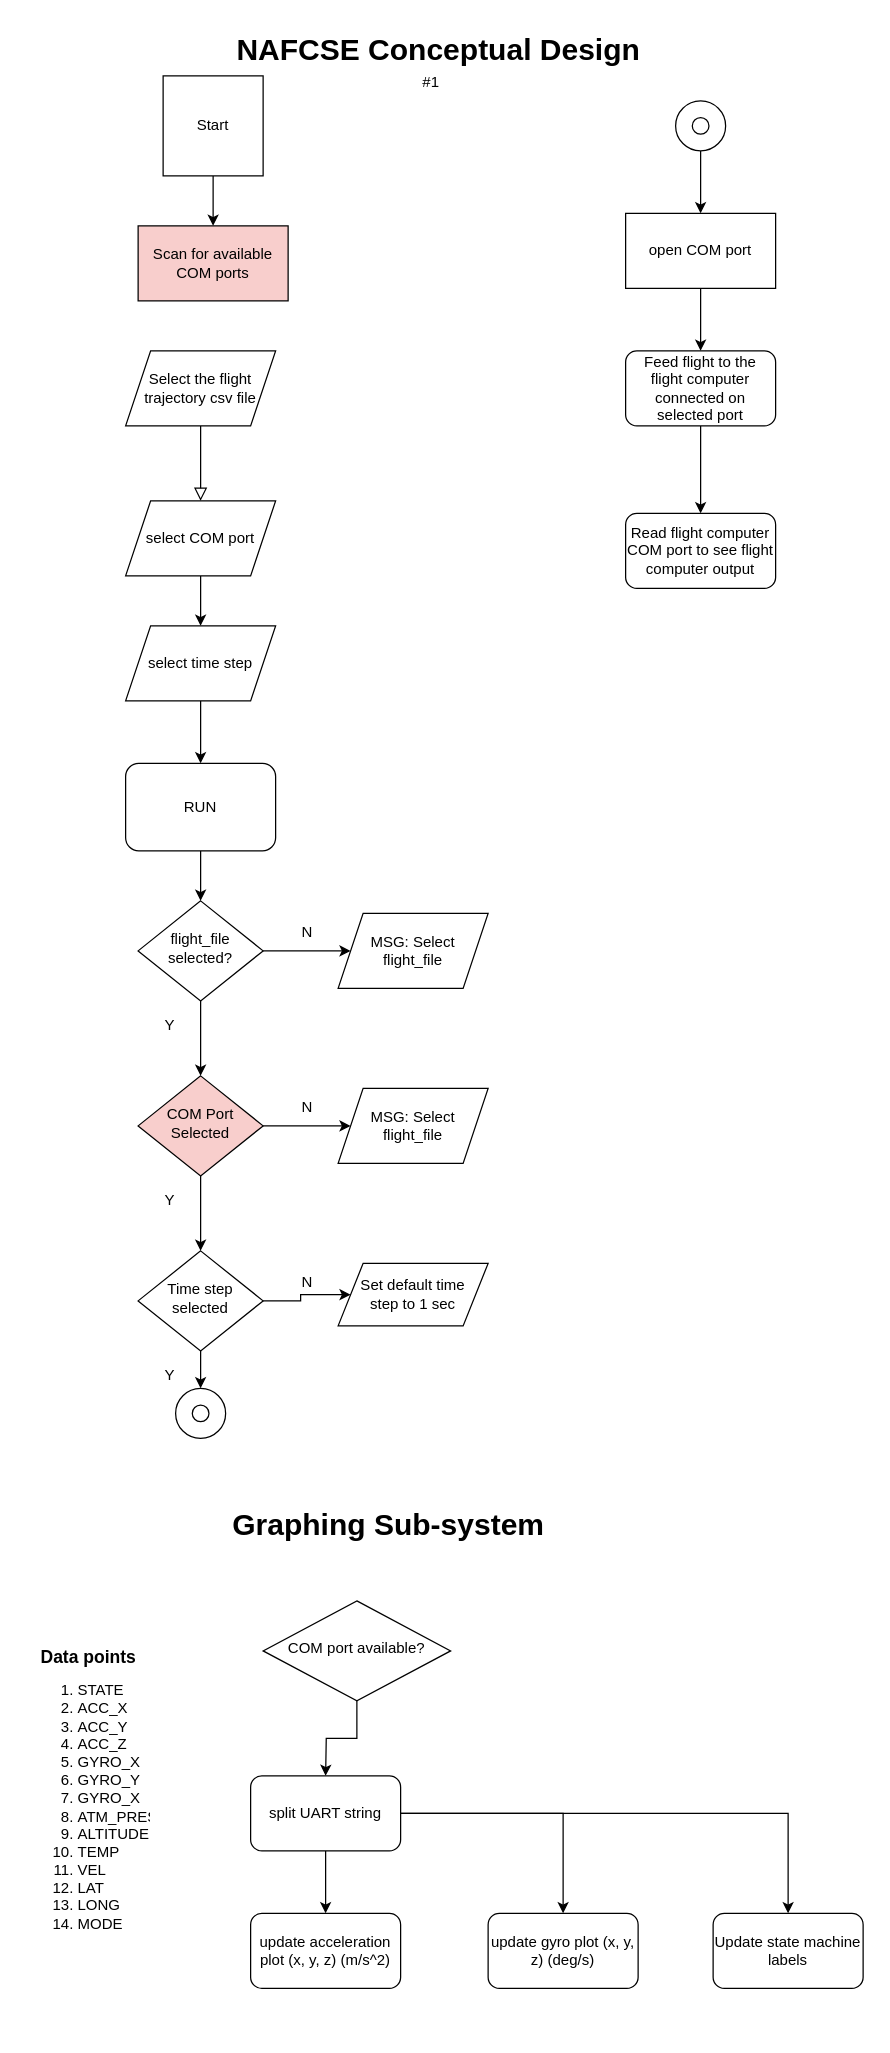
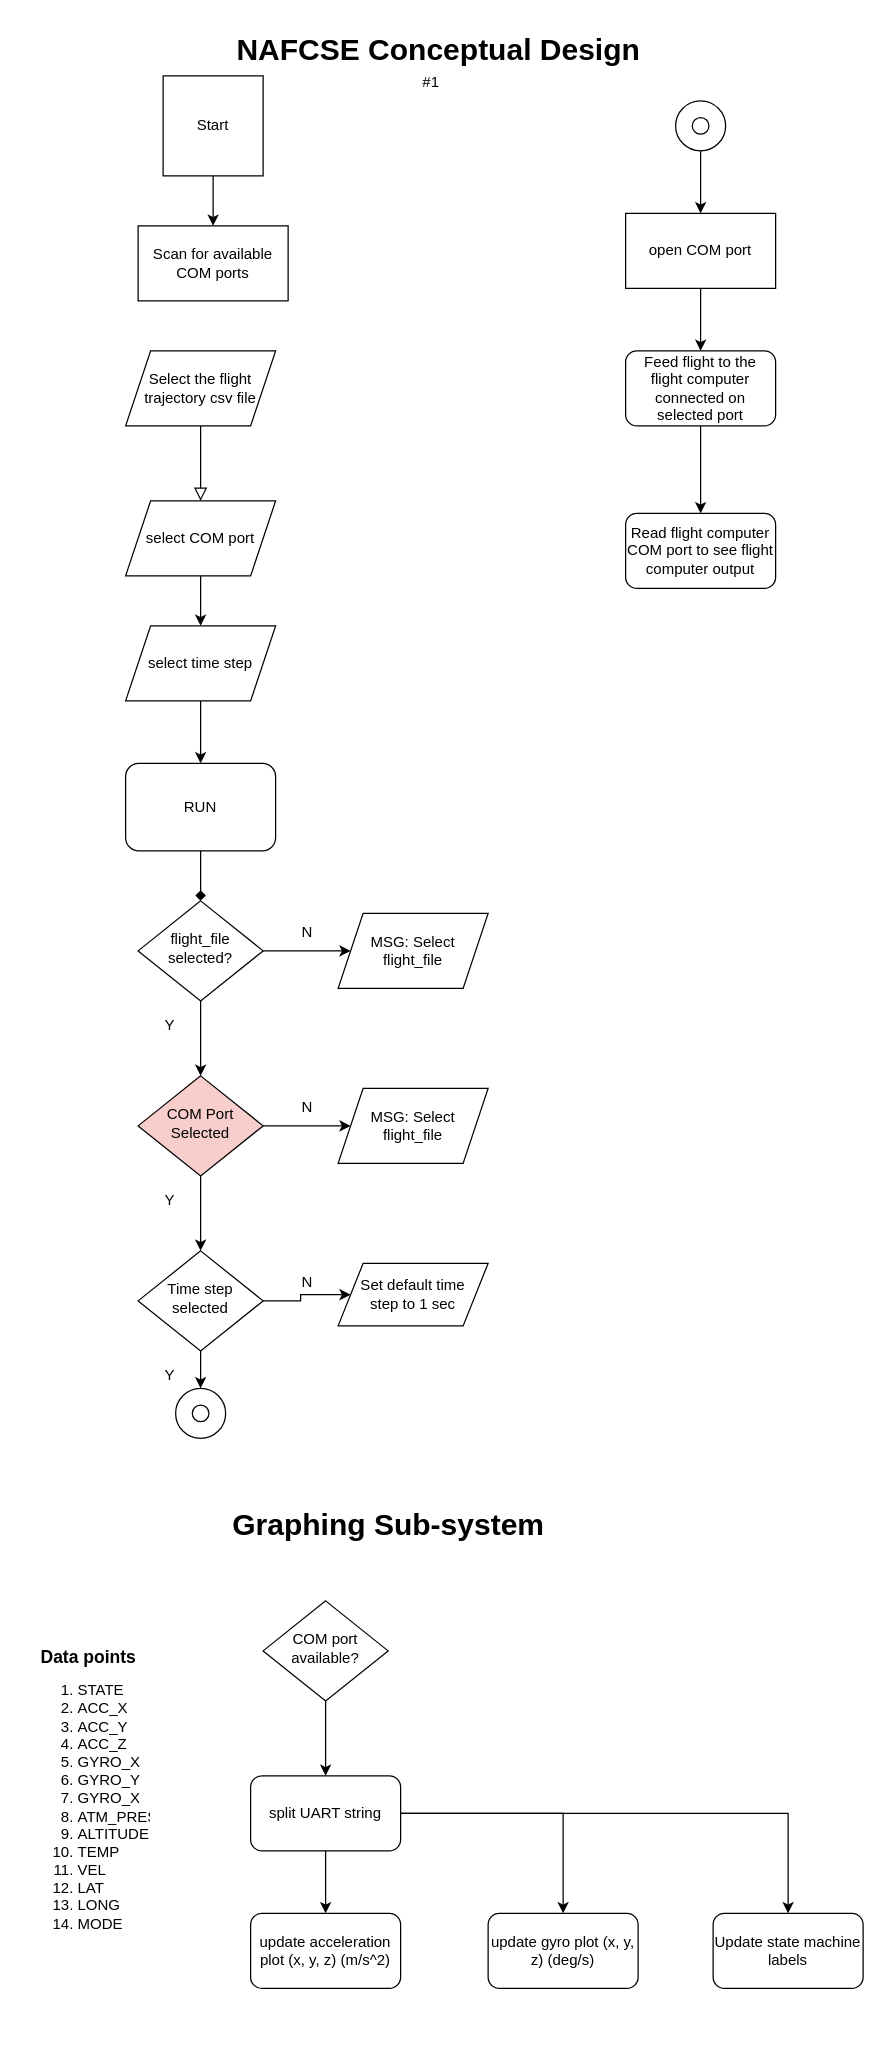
node "Scan for available COM ports": fillcolor #f8cecc -> #ffffff
edge "RUN" -> "flight_file selected?": arrowhead classic -> diamond
node "COM port available?": size 188x100 -> 125x100
